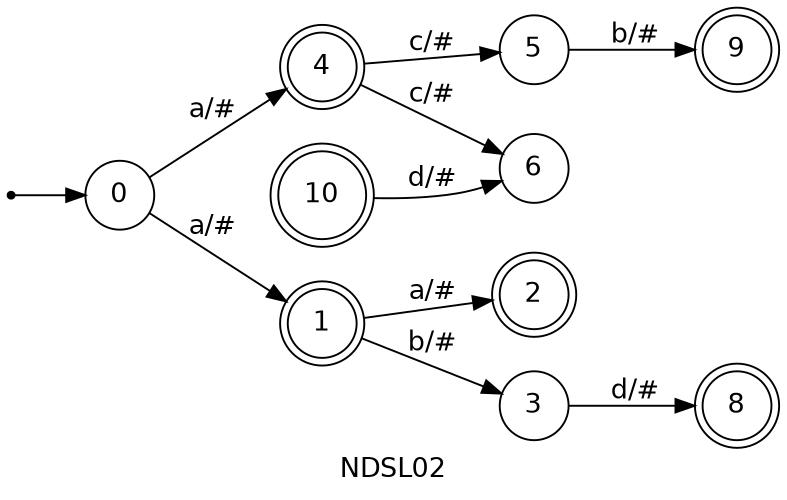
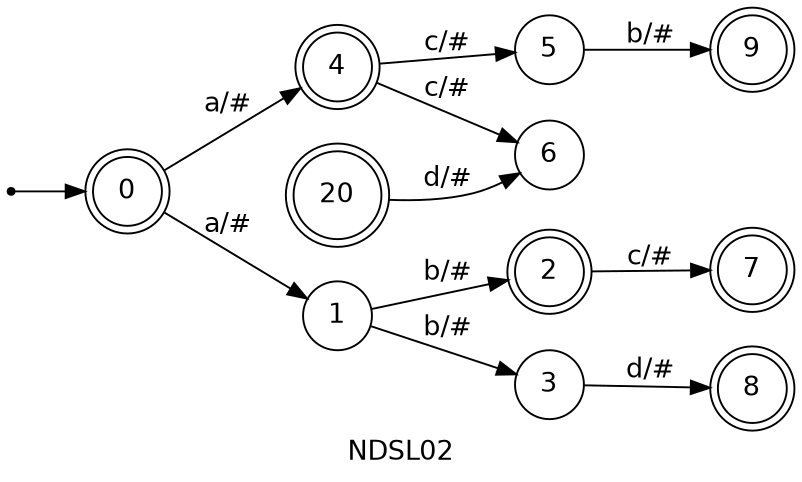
node "0": shape circle -> doublecircle
node "10": label "10" -> "20"
node "7": added
edge "1" -> "2": label "a/#" -> "b/#"
node "1": shape doublecircle -> circle
